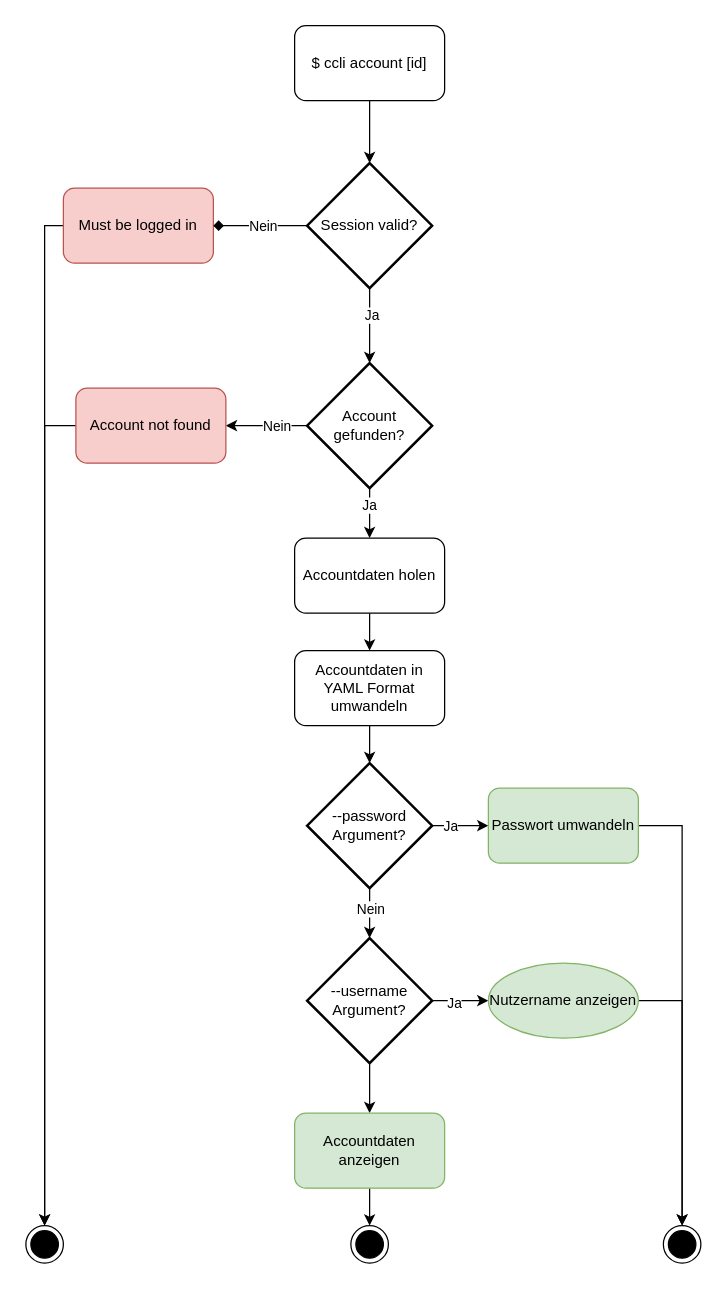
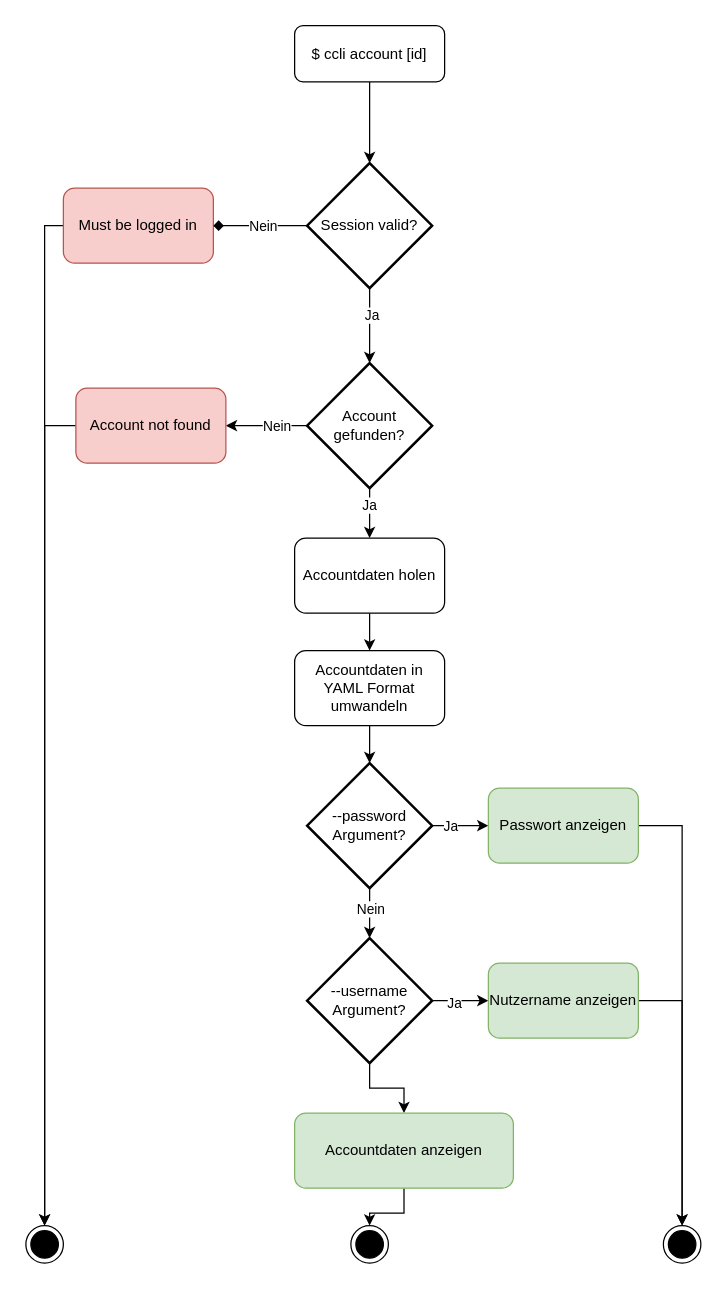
node "$ ccli account [id]": size 150x75 -> 150x56
node "Passwort umwandeln": label "Passwort umwandeln" -> "Passwort anzeigen"
node "Nutzername anzeigen": shape ellipse -> rounded rectangle
node "Accountdaten anzeigen": size 150x75 -> 219x75
